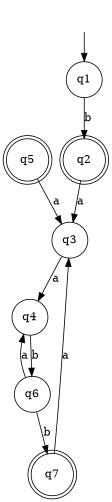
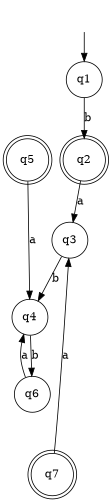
edge "q5" -> "q3": now "q5" -> "q4"
edge "q3" -> "q4": label "a" -> "b"
edge "q6" -> "q7": removed, label "b"
